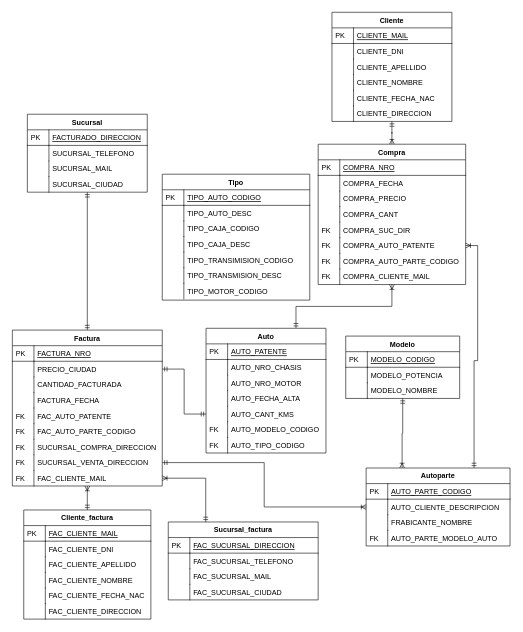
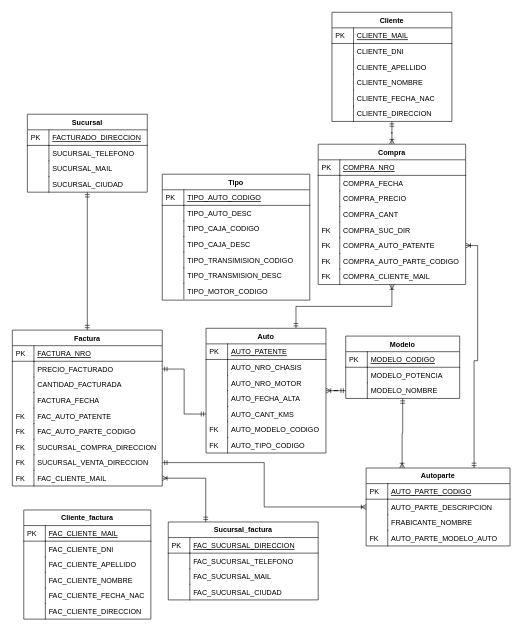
node "PRECIO_CIUDAD": label "PRECIO_CIUDAD" -> "PRECIO_FACTURADO"
edge "Auto" -- "MODELO_NOMBRE": added
edge "Factura" -- "Cliente_factura": removed
node "AUTO_CLIENTE_DESCRIPCION": label "AUTO_CLIENTE_DESCRIPCION" -> "AUTO_PARTE_DESCRIPCION"
